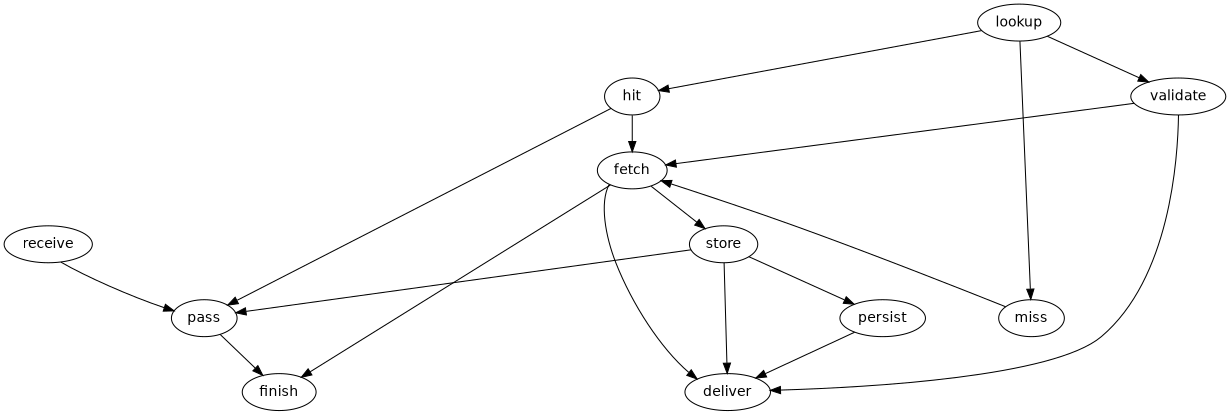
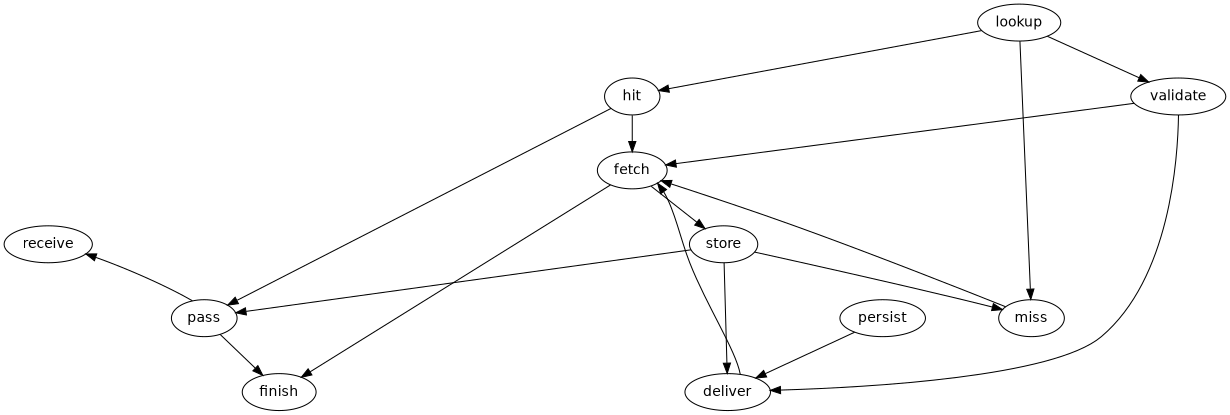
edge "store" -> "persist": now "store" -> "miss"
edge "receive" -> "pass": reversed
edge "fetch" -> "deliver": reversed
